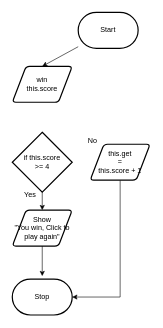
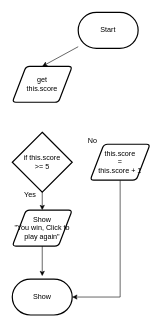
node "win this.score": label "win this.score" -> "get this.score"
node "if this.score >= 4": label "if this.score >= 4" -> "if this.score >= 5"
node "this.get = this.score + 1": label "this.get = this.score + 1" -> "this.score = this.score + 1"
node "Stop": label "Stop" -> "Show"
